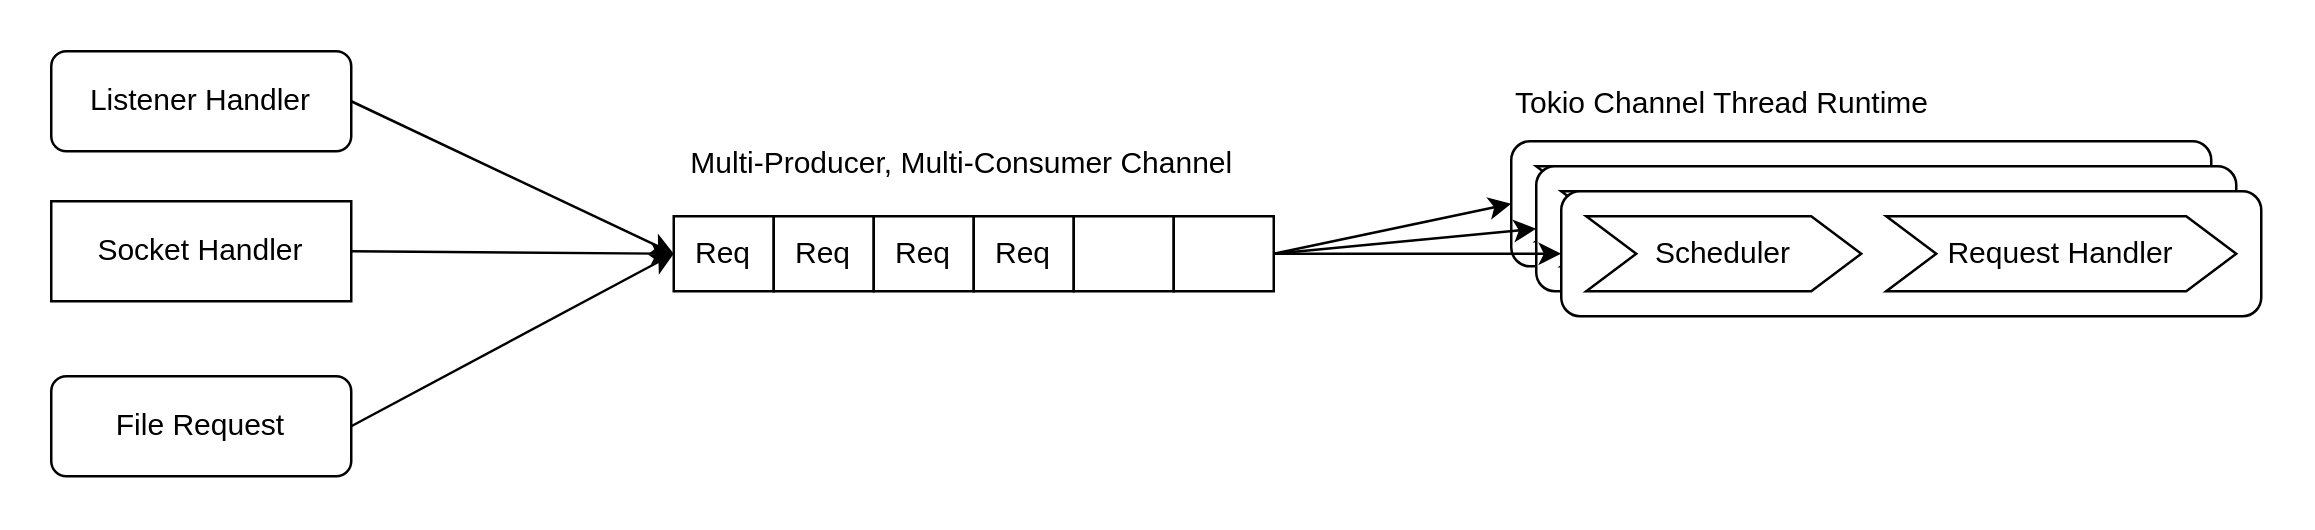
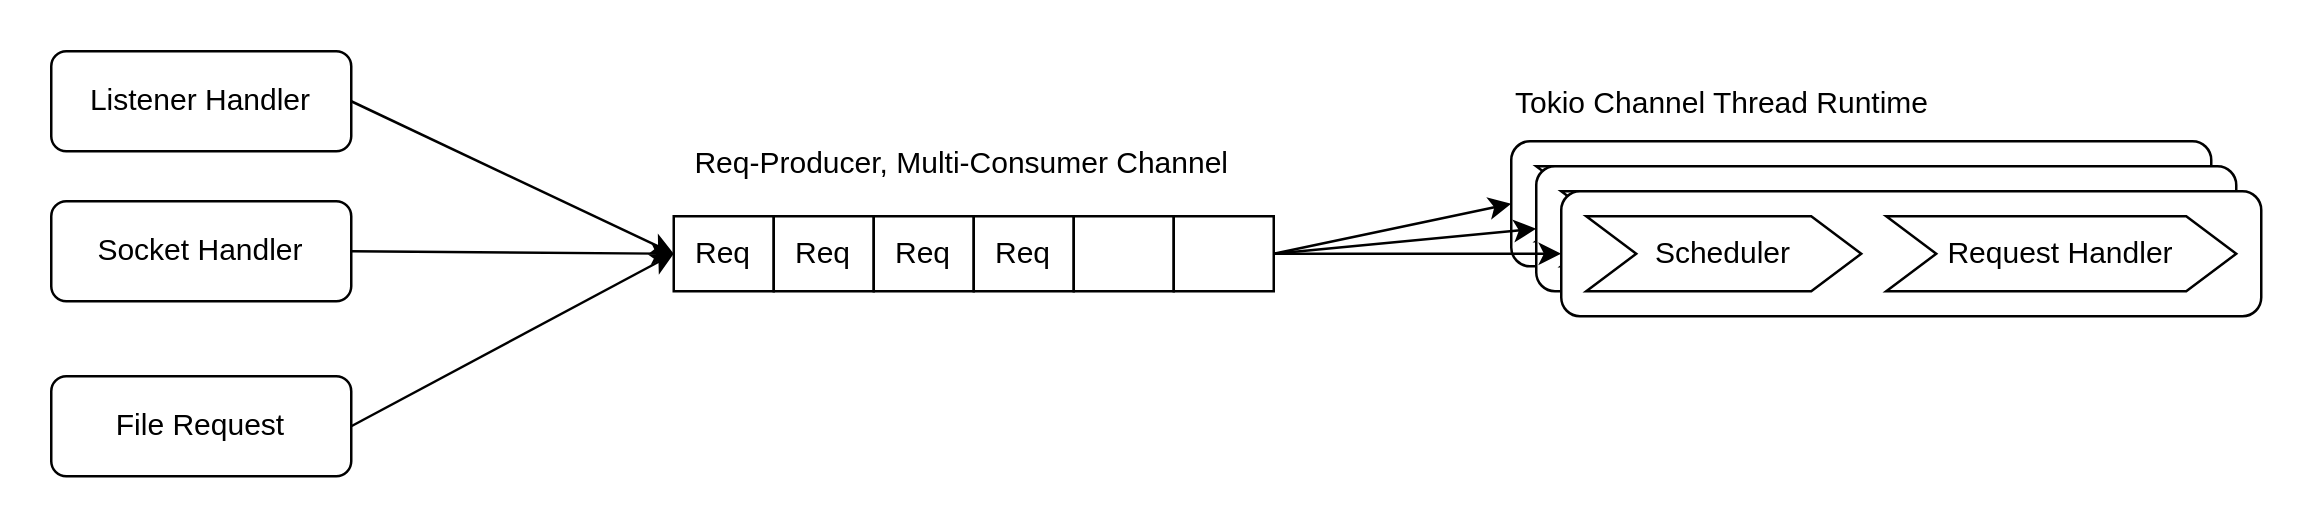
node "Multi-Producer, Multi-Consumer Channel": label "Multi-Producer, Multi-Consumer Channel" -> "Req-Producer, Multi-Consumer Channel"
node "Socket Handler": shape rectangle -> rounded rectangle
